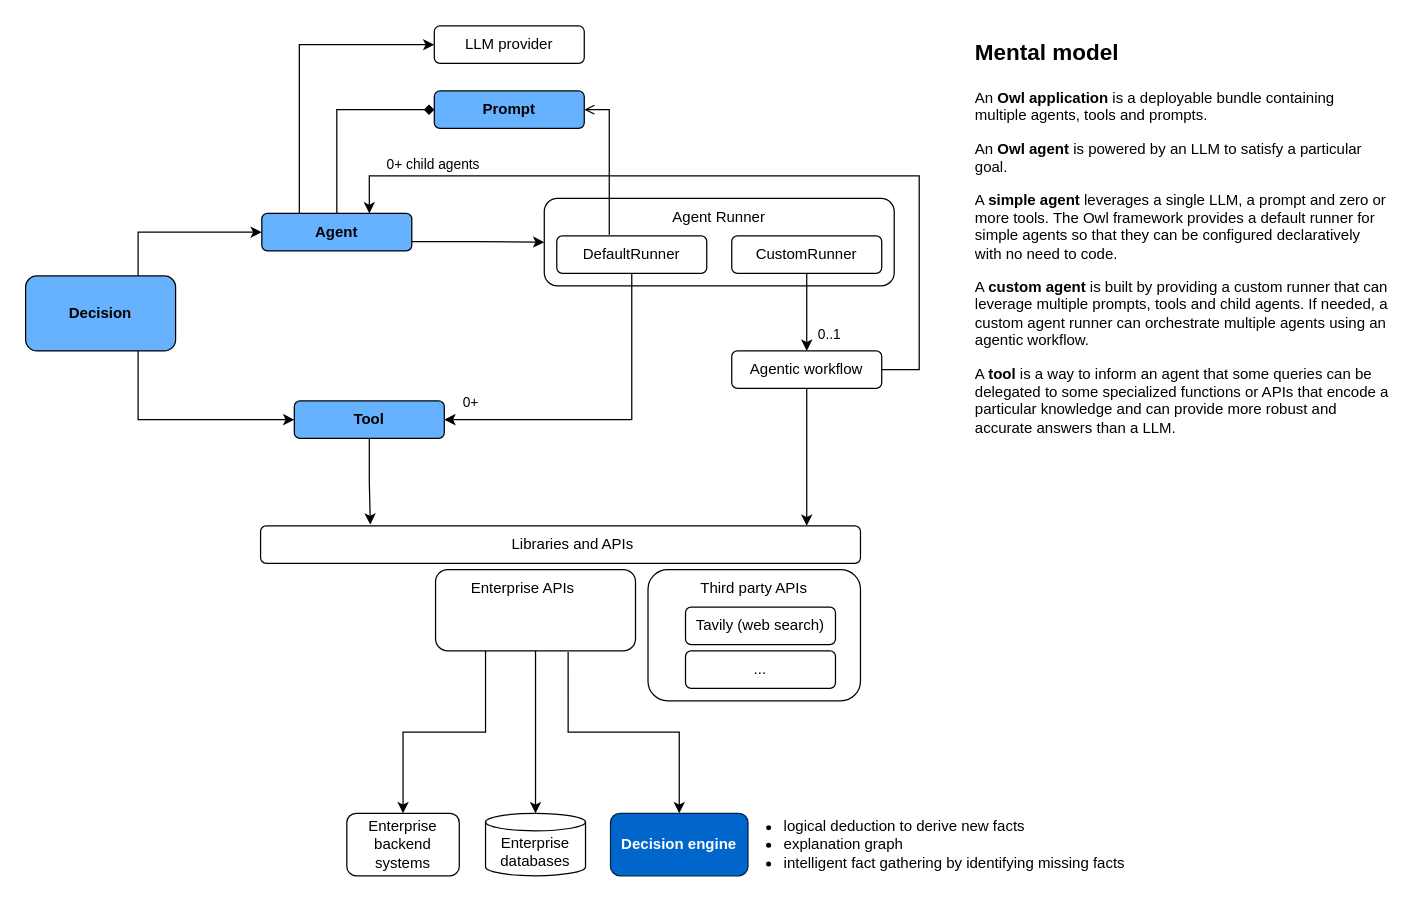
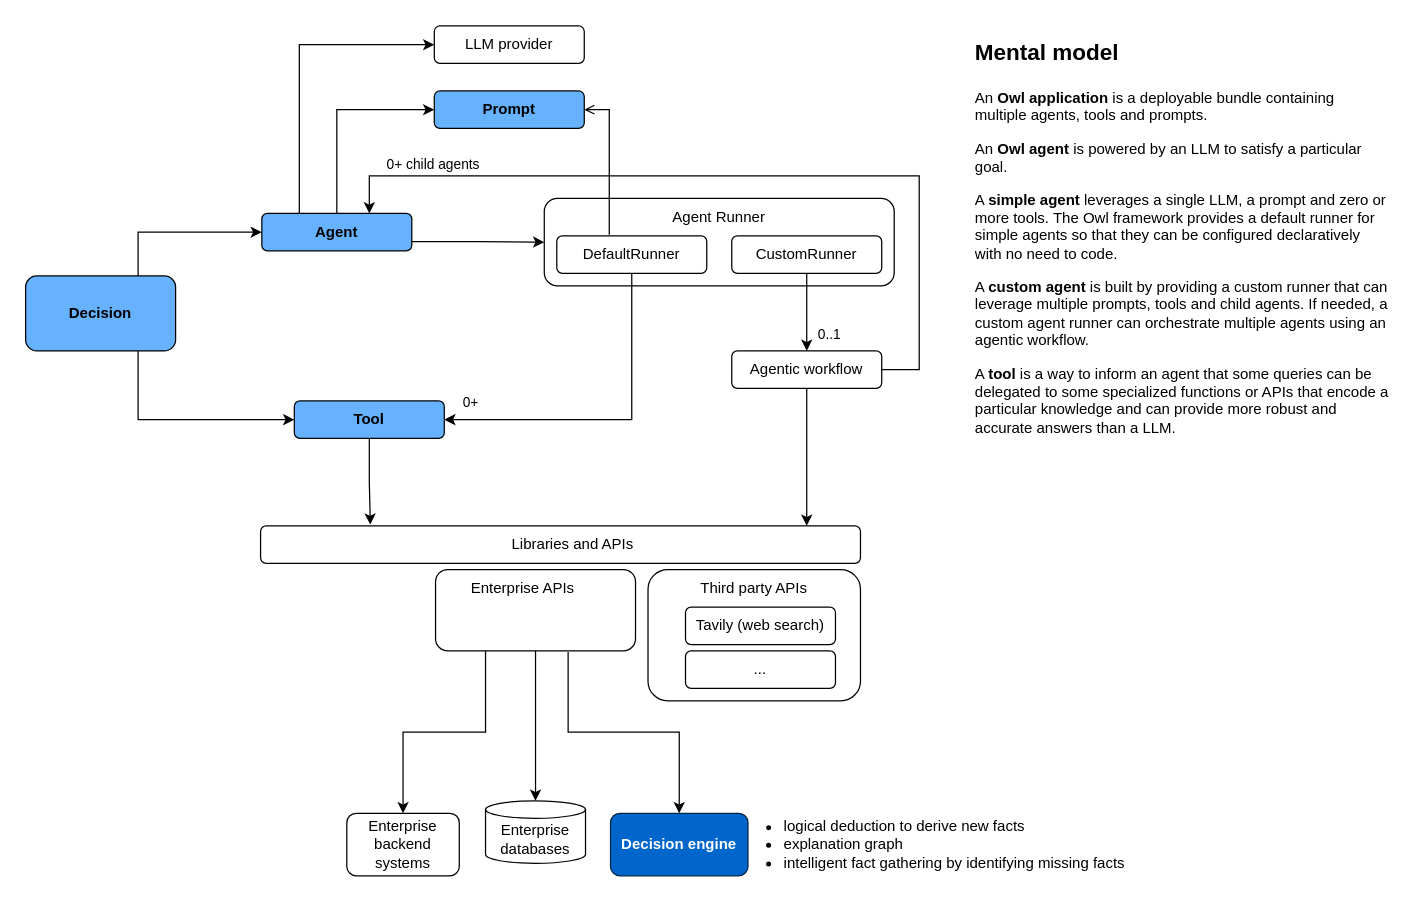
edge "Agent" -> "Prompt": arrowhead diamond -> classic
node "Enterprise databases": moved (536, 844) -> (536, 832)
